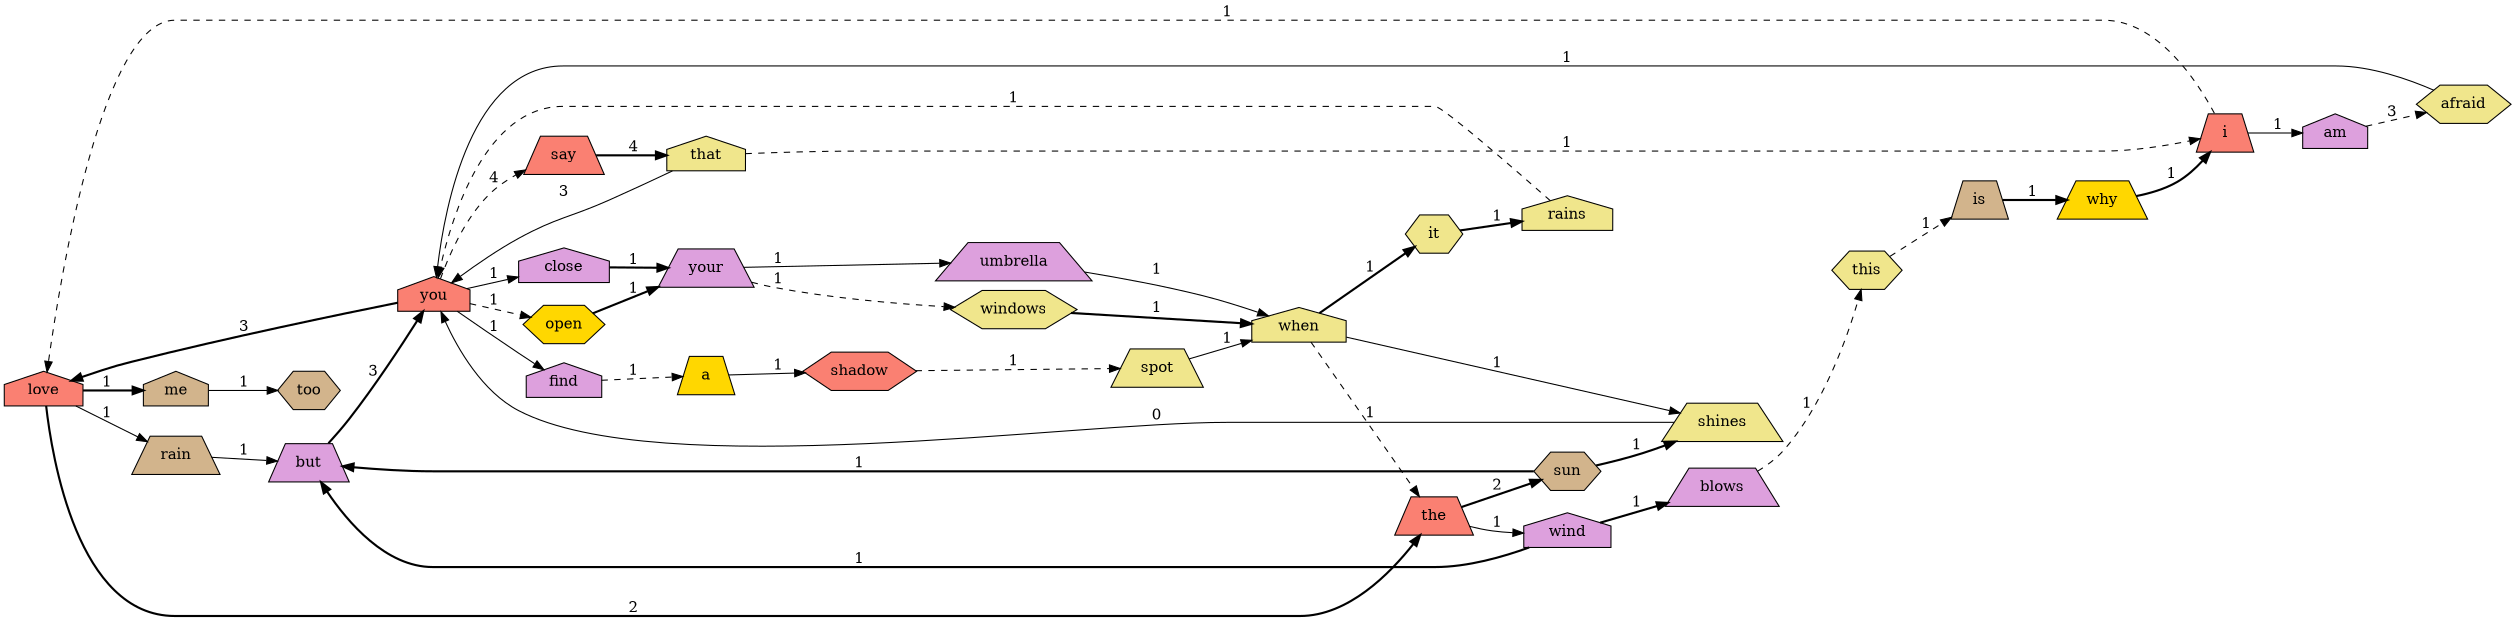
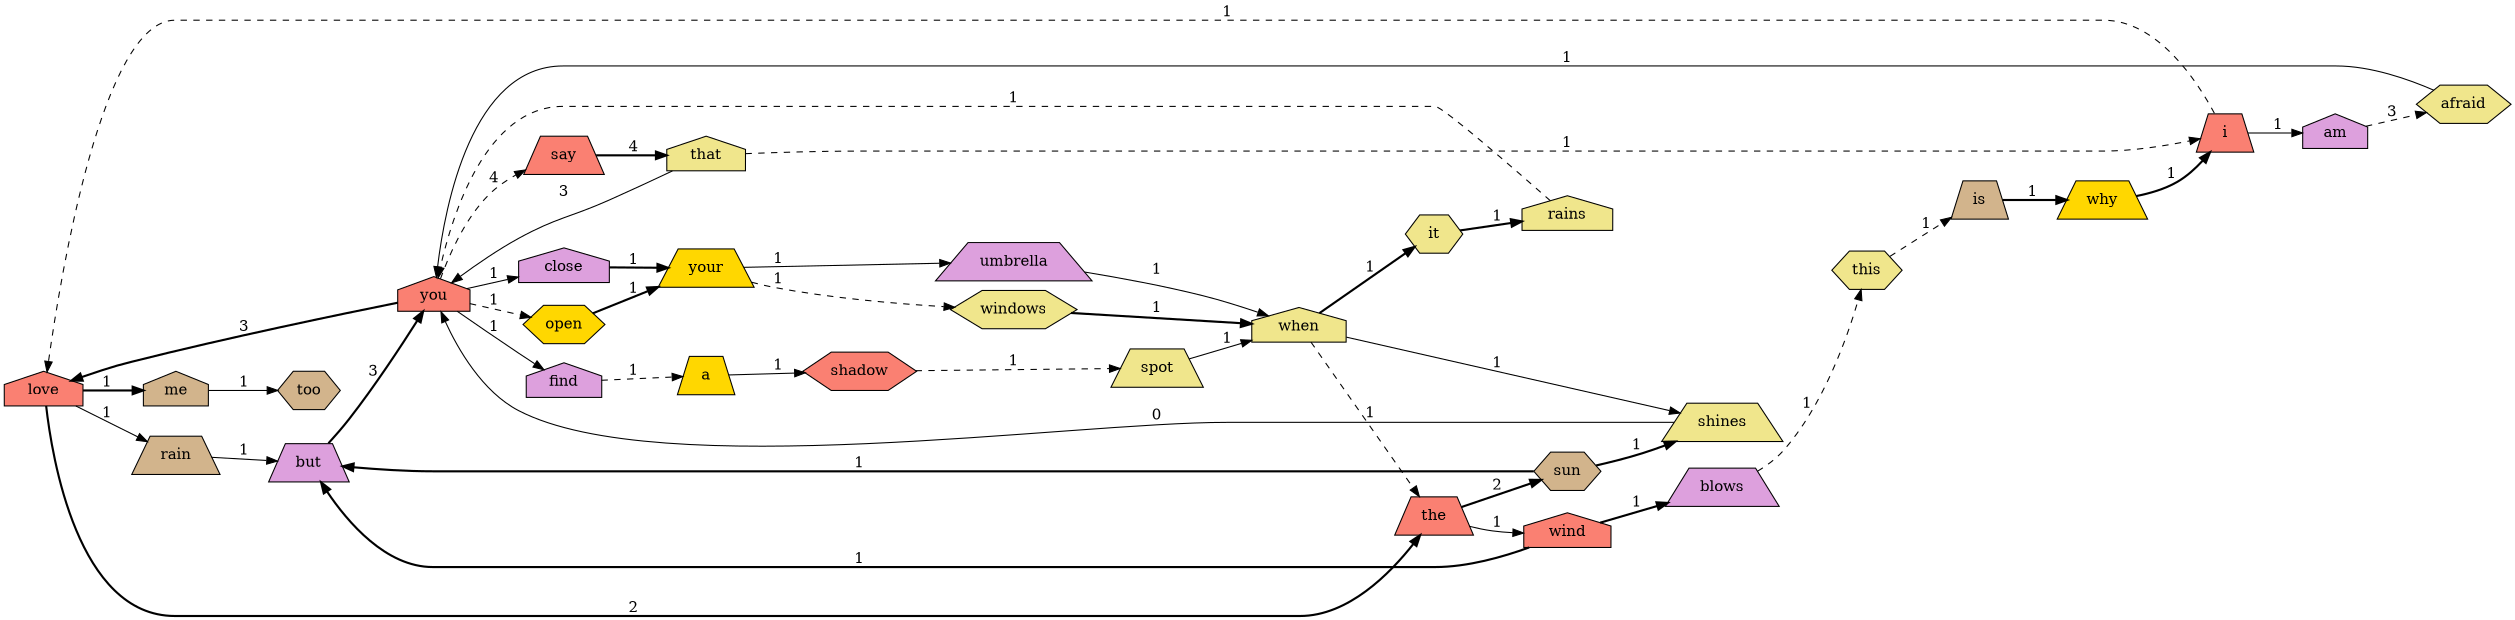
node "your": fillcolor plum -> gold
node "wind": fillcolor plum -> salmon
